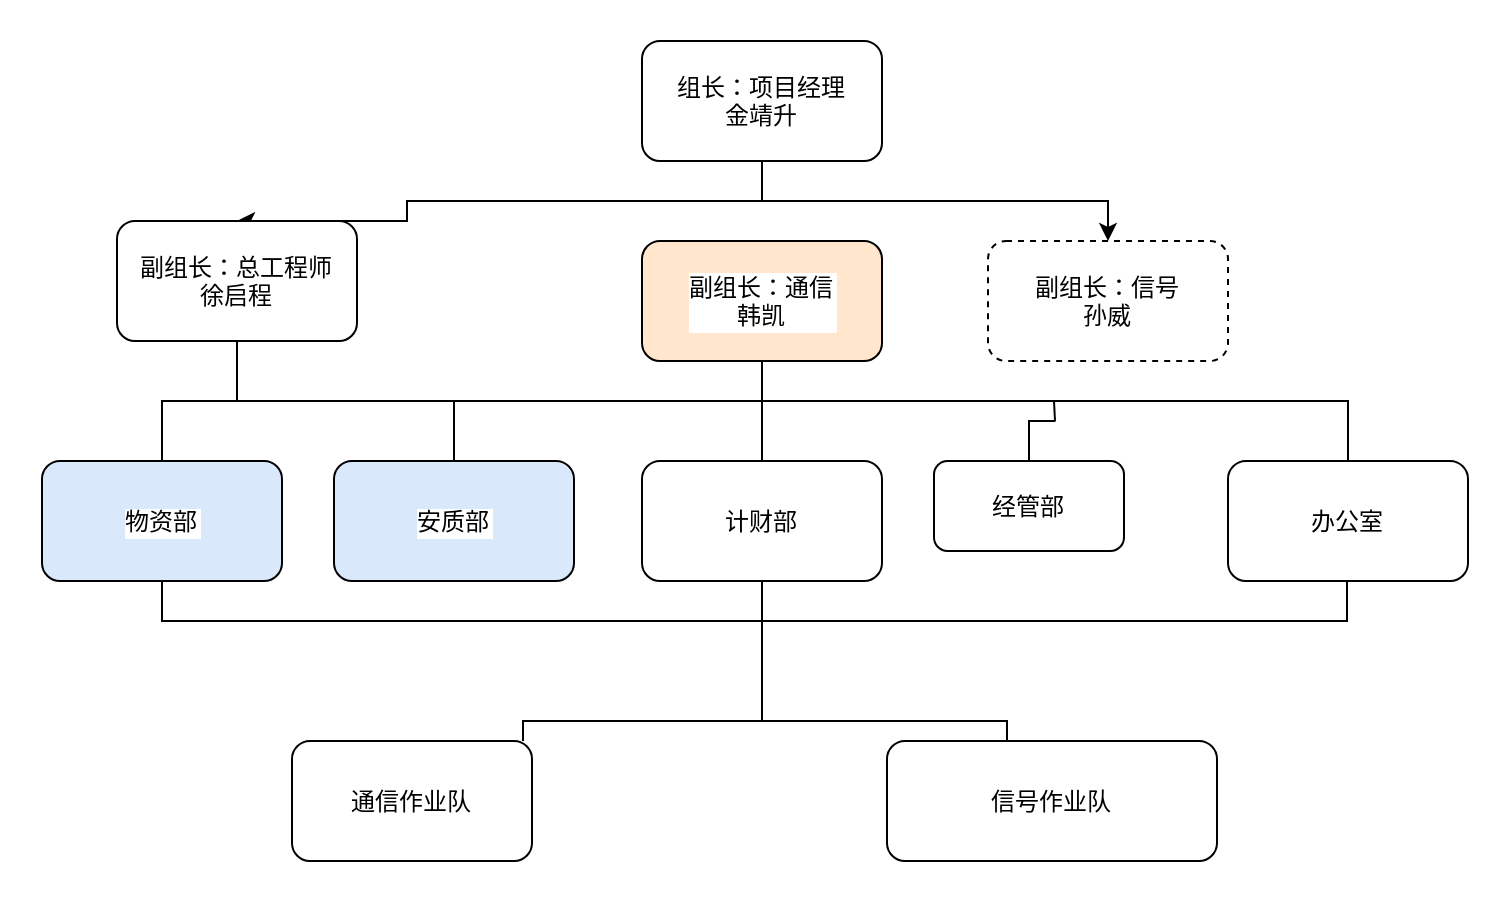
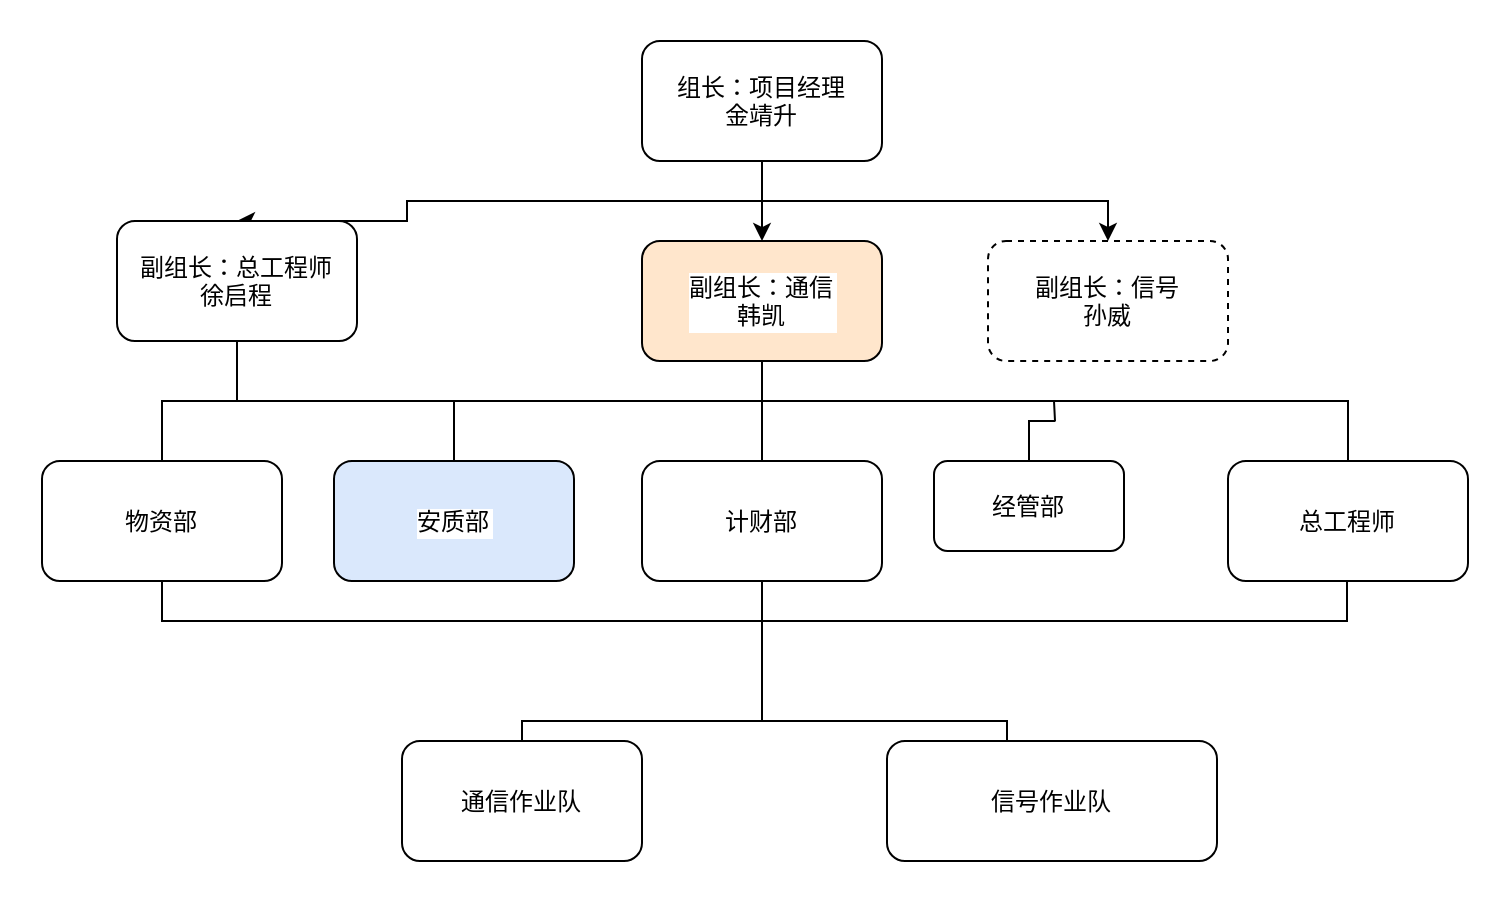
edge "组长：项目经理 金靖升" -> "副组长：通信 韩凯": added
node "物资部": fillcolor #dae8fc -> #ffffff
node "办公室": label "办公室" -> "总工程师"
node "通信作业队": moved (412, 801) -> (522, 801)
